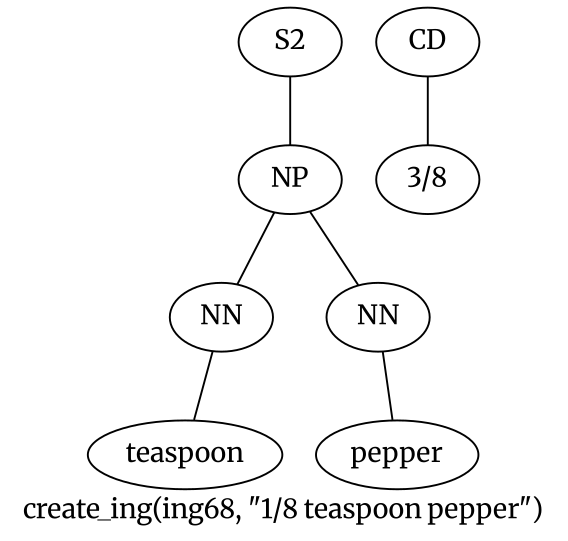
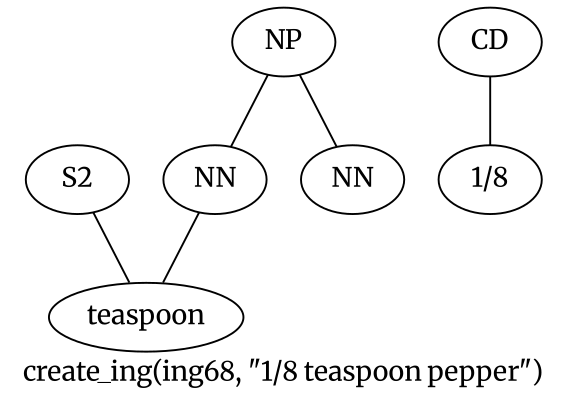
edge "S2" -- "NP": now "S2" -- "teaspoon"
node "3/8": label "3/8" -> "1/8"
node "pepper": removed
